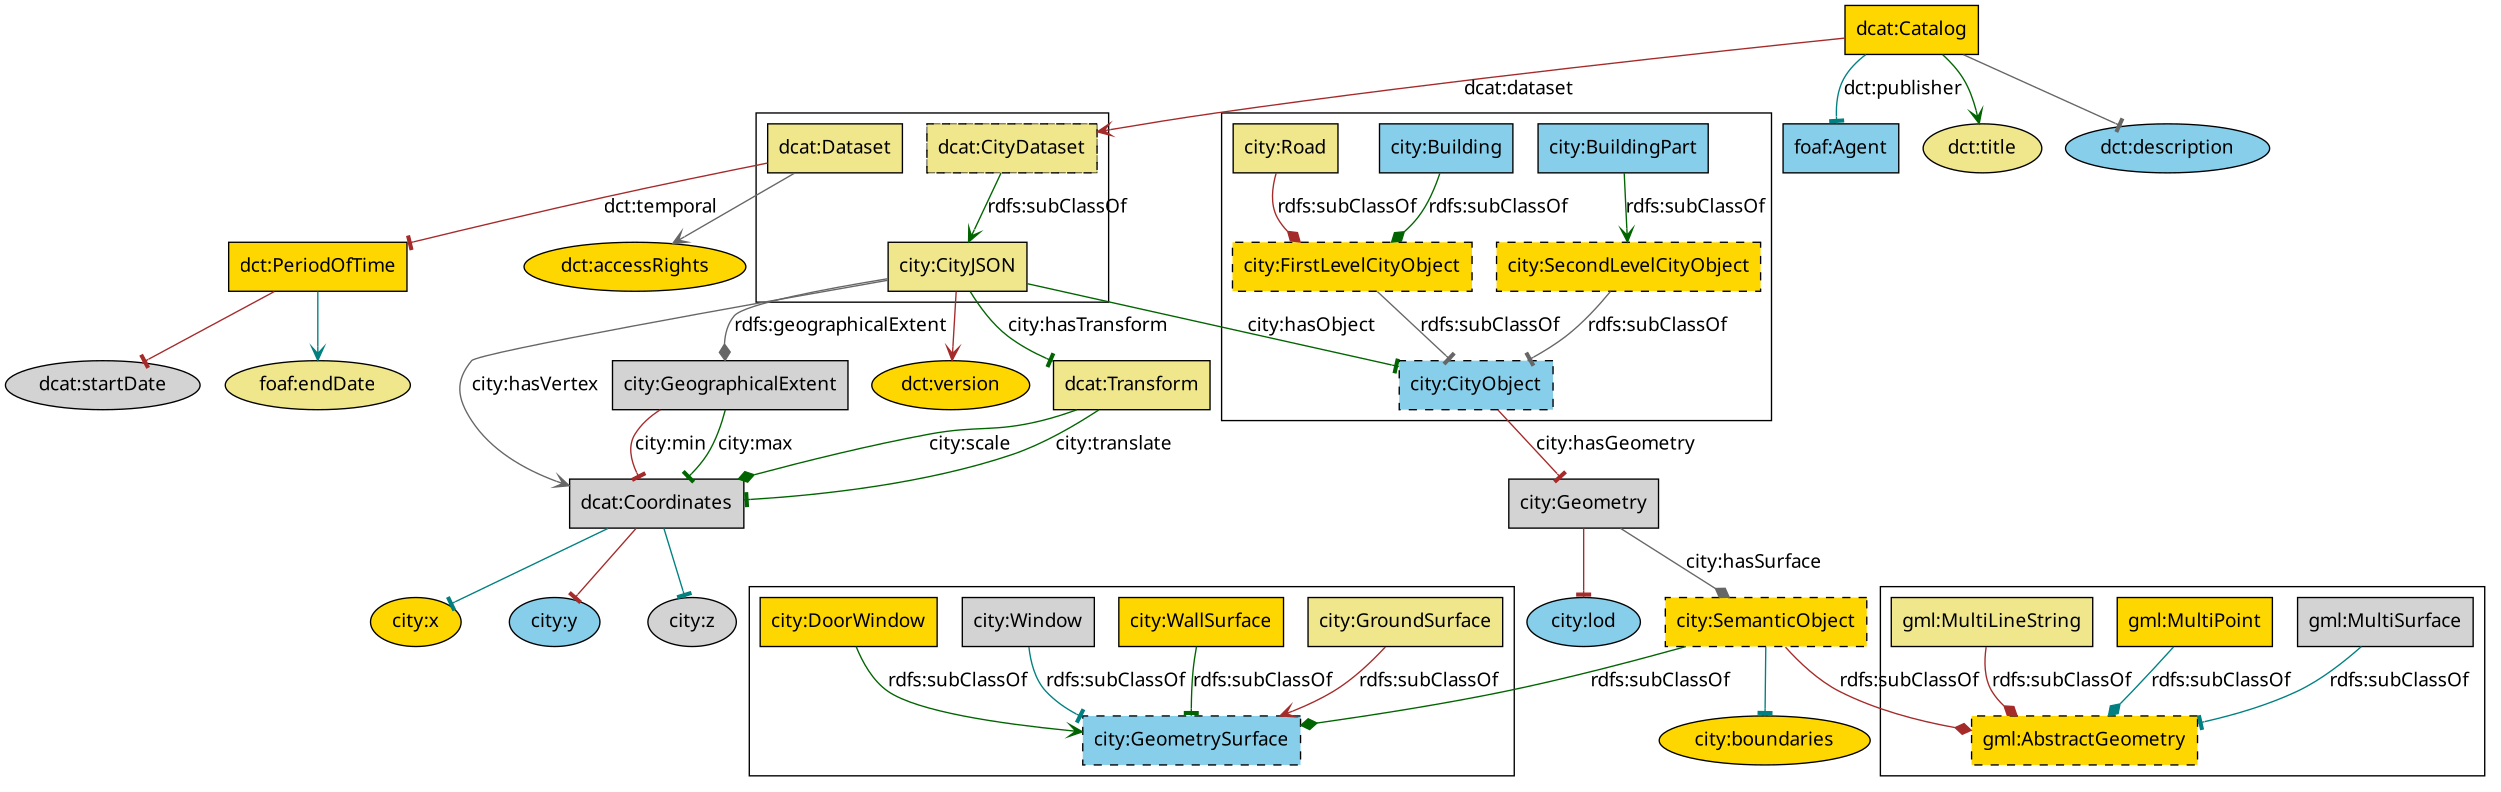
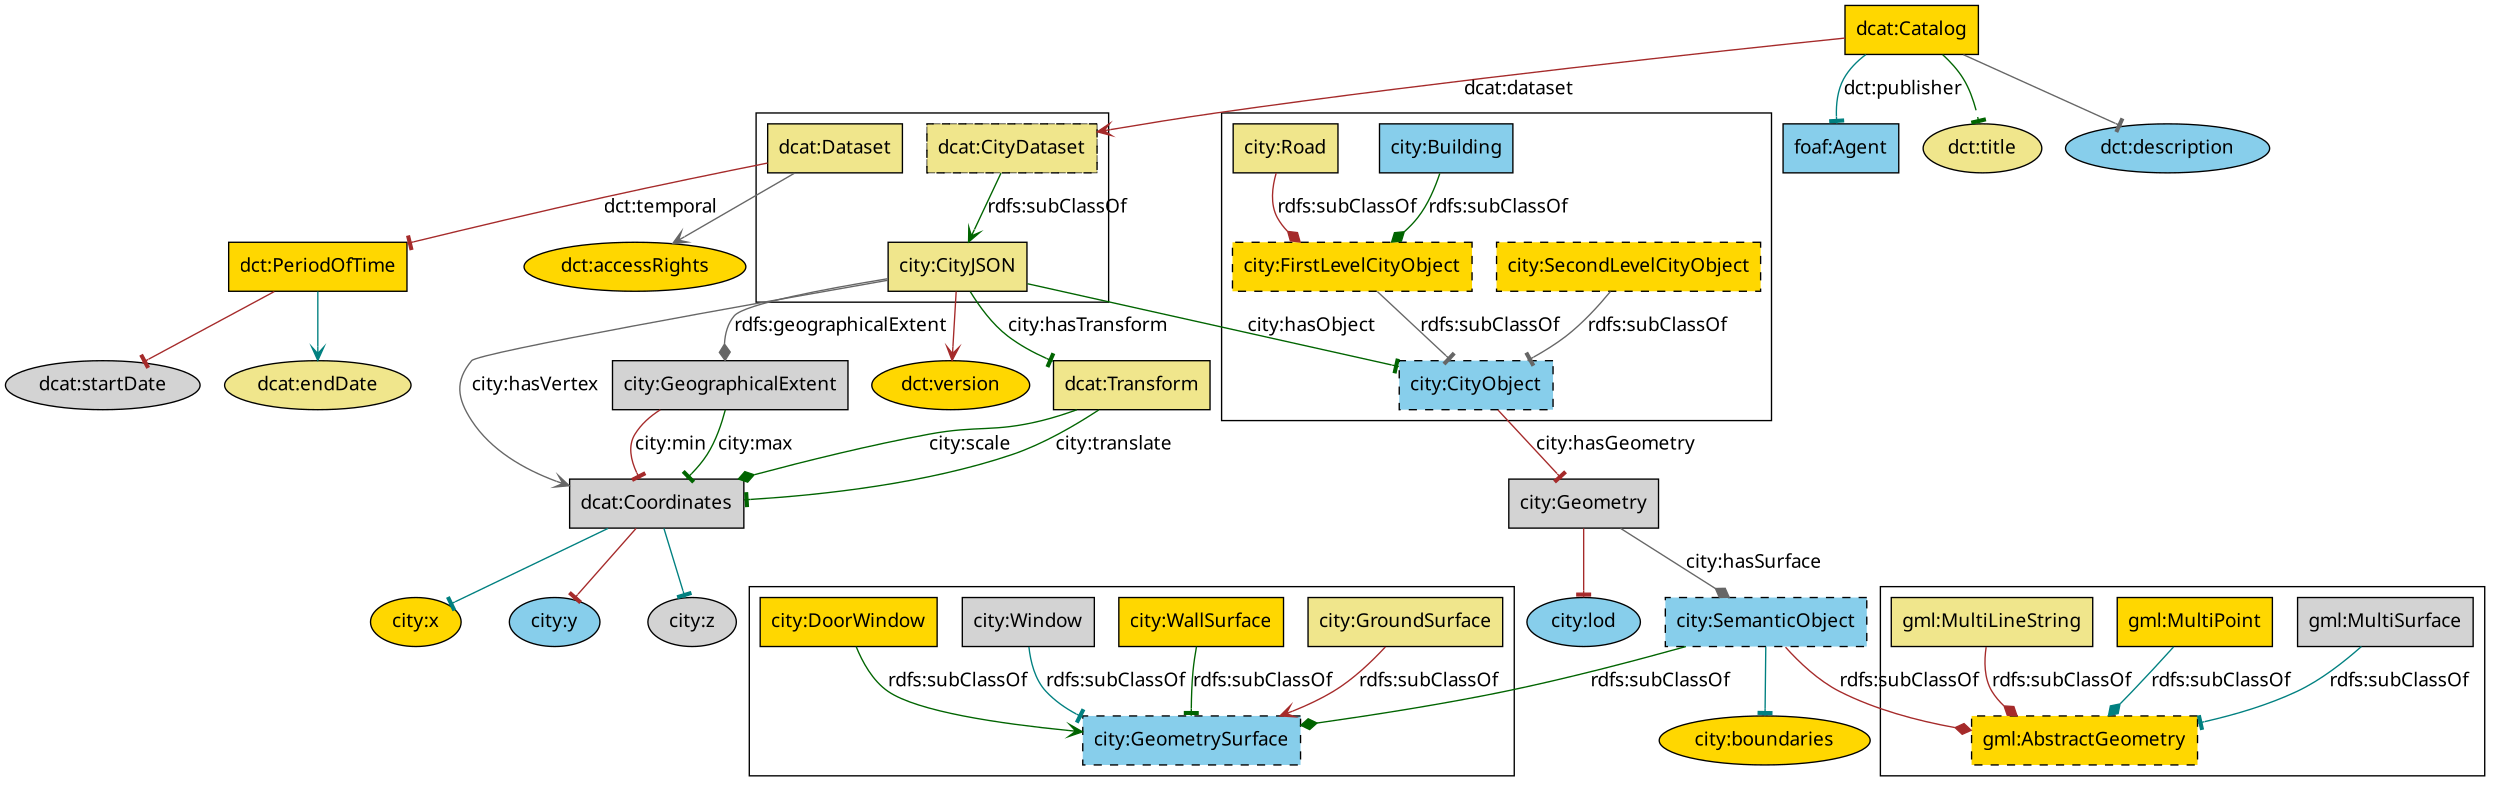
edge "dcat:Catalog" -> "dct:title": arrowhead vee -> tee
node "city:BuildingPart": removed
node "foaf:endDate": label "foaf:endDate" -> "dcat:endDate"
node "city:SemanticObject": fillcolor gold -> skyblue
